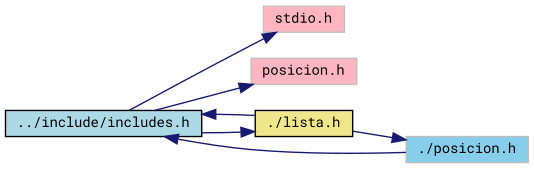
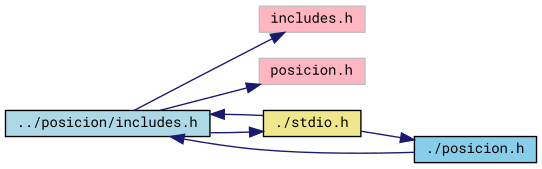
node "stdio.h": label "stdio.h" -> "includes.h"
node "../include/includes.h": label "../include/includes.h" -> "../posicion/includes.h"
node "./lista.h": label "./lista.h" -> "./stdio.h"
node "./posicion.h": color grey75 -> black
